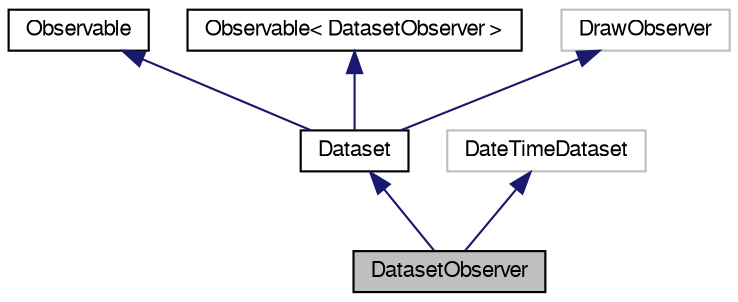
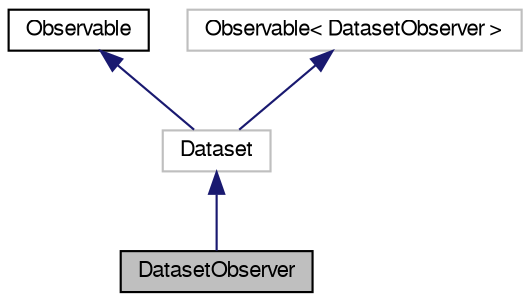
node "Observable< DatasetObserver >": color black -> grey75
node "DrawObserver": removed
node "Dataset": color black -> grey75
node "DateTimeDataset": removed
